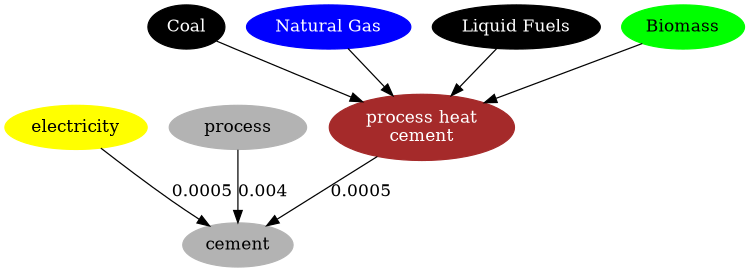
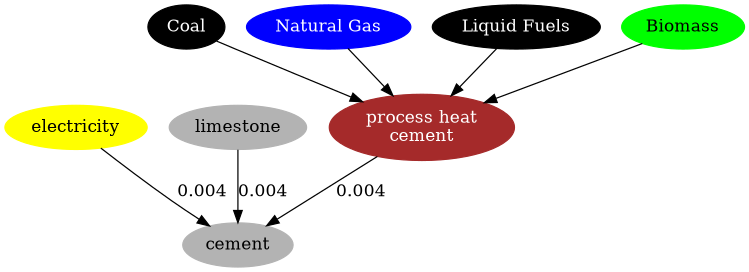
node "process": label "process" -> "limestone"
edge "electricity" -> "cement": label "0.0005" -> "0.004"
edge "process heat cement" -> "cement": label "0.0005" -> "0.004"
